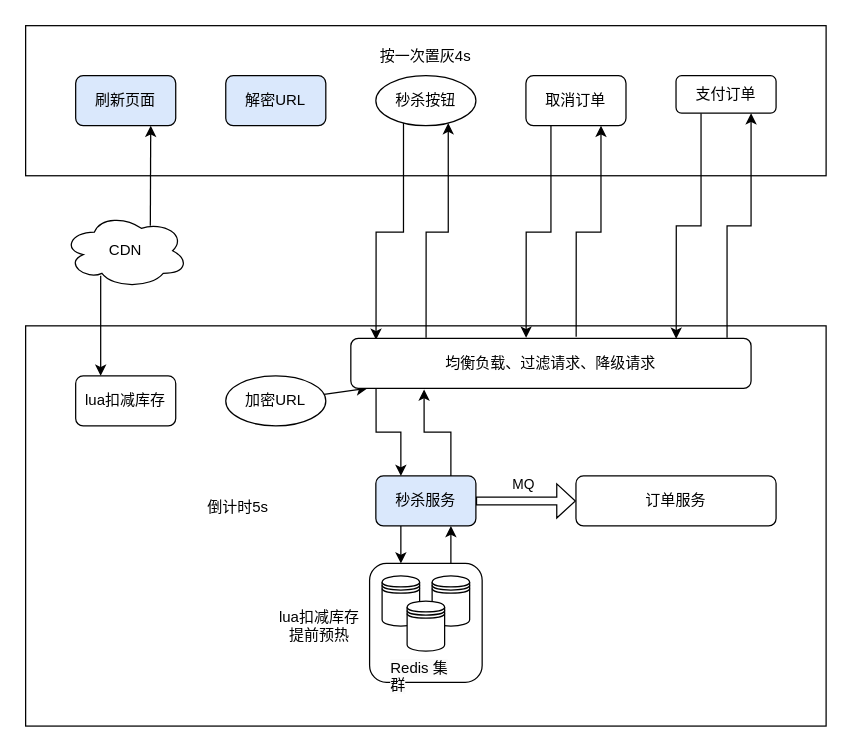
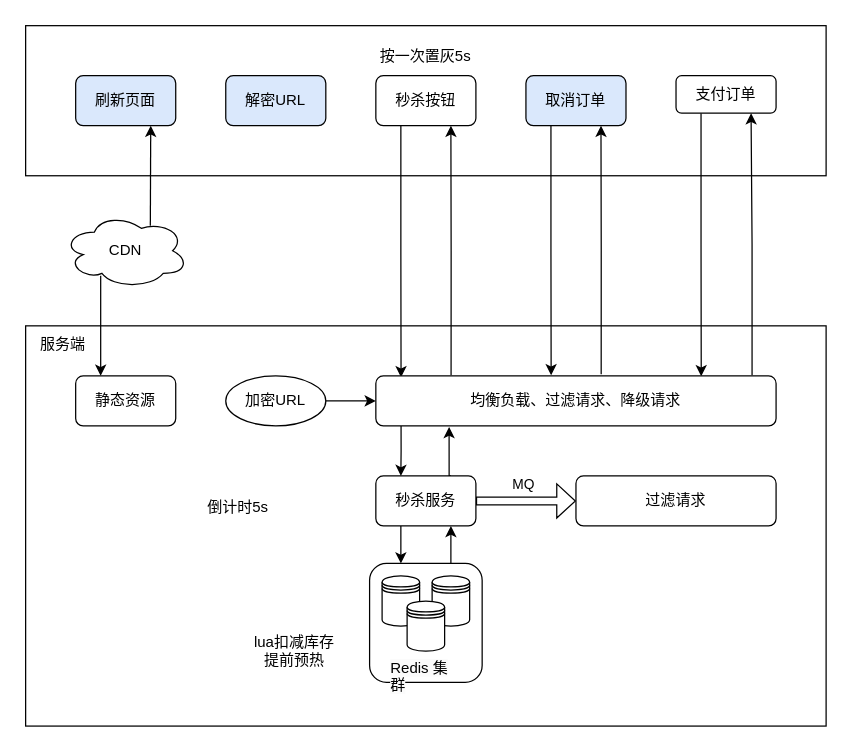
node "按一次置灰4s": label "按一次置灰4s" -> "按一次置灰5s"
node "秒杀按钮": shape ellipse -> rounded rectangle
node "取消订单": fillcolor #ffffff -> #dae8fc
node "服务端": added
node "均衡负载、过滤请求、降级请求": moved (551, 363) -> (576, 401)
node "lua扣减库存": label "lua扣减库存" -> "静态资源"
node "秒杀服务": fillcolor #dae8fc -> #ffffff
node "订单服务": label "订单服务" -> "过滤请求"
node "lua扣减库存 提前预热": moved (319, 626) -> (294, 651)
